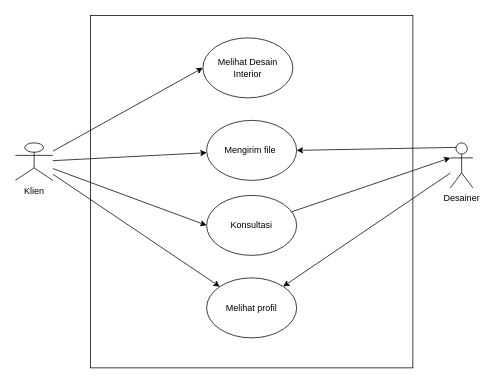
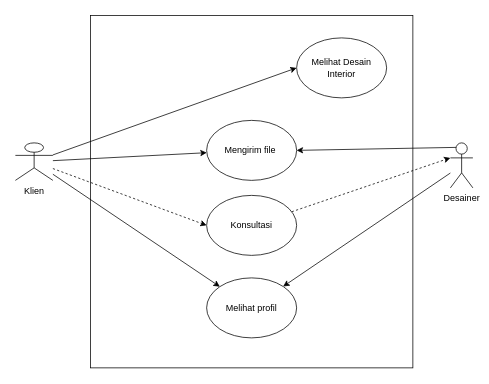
node "Melihat Desain Interior": moved (248, 68) -> (342, 68)
edge "Konsultasi" -> "Desainer": style solid -> dashed
edge "Klien" -> "Konsultasi": style solid -> dashed
